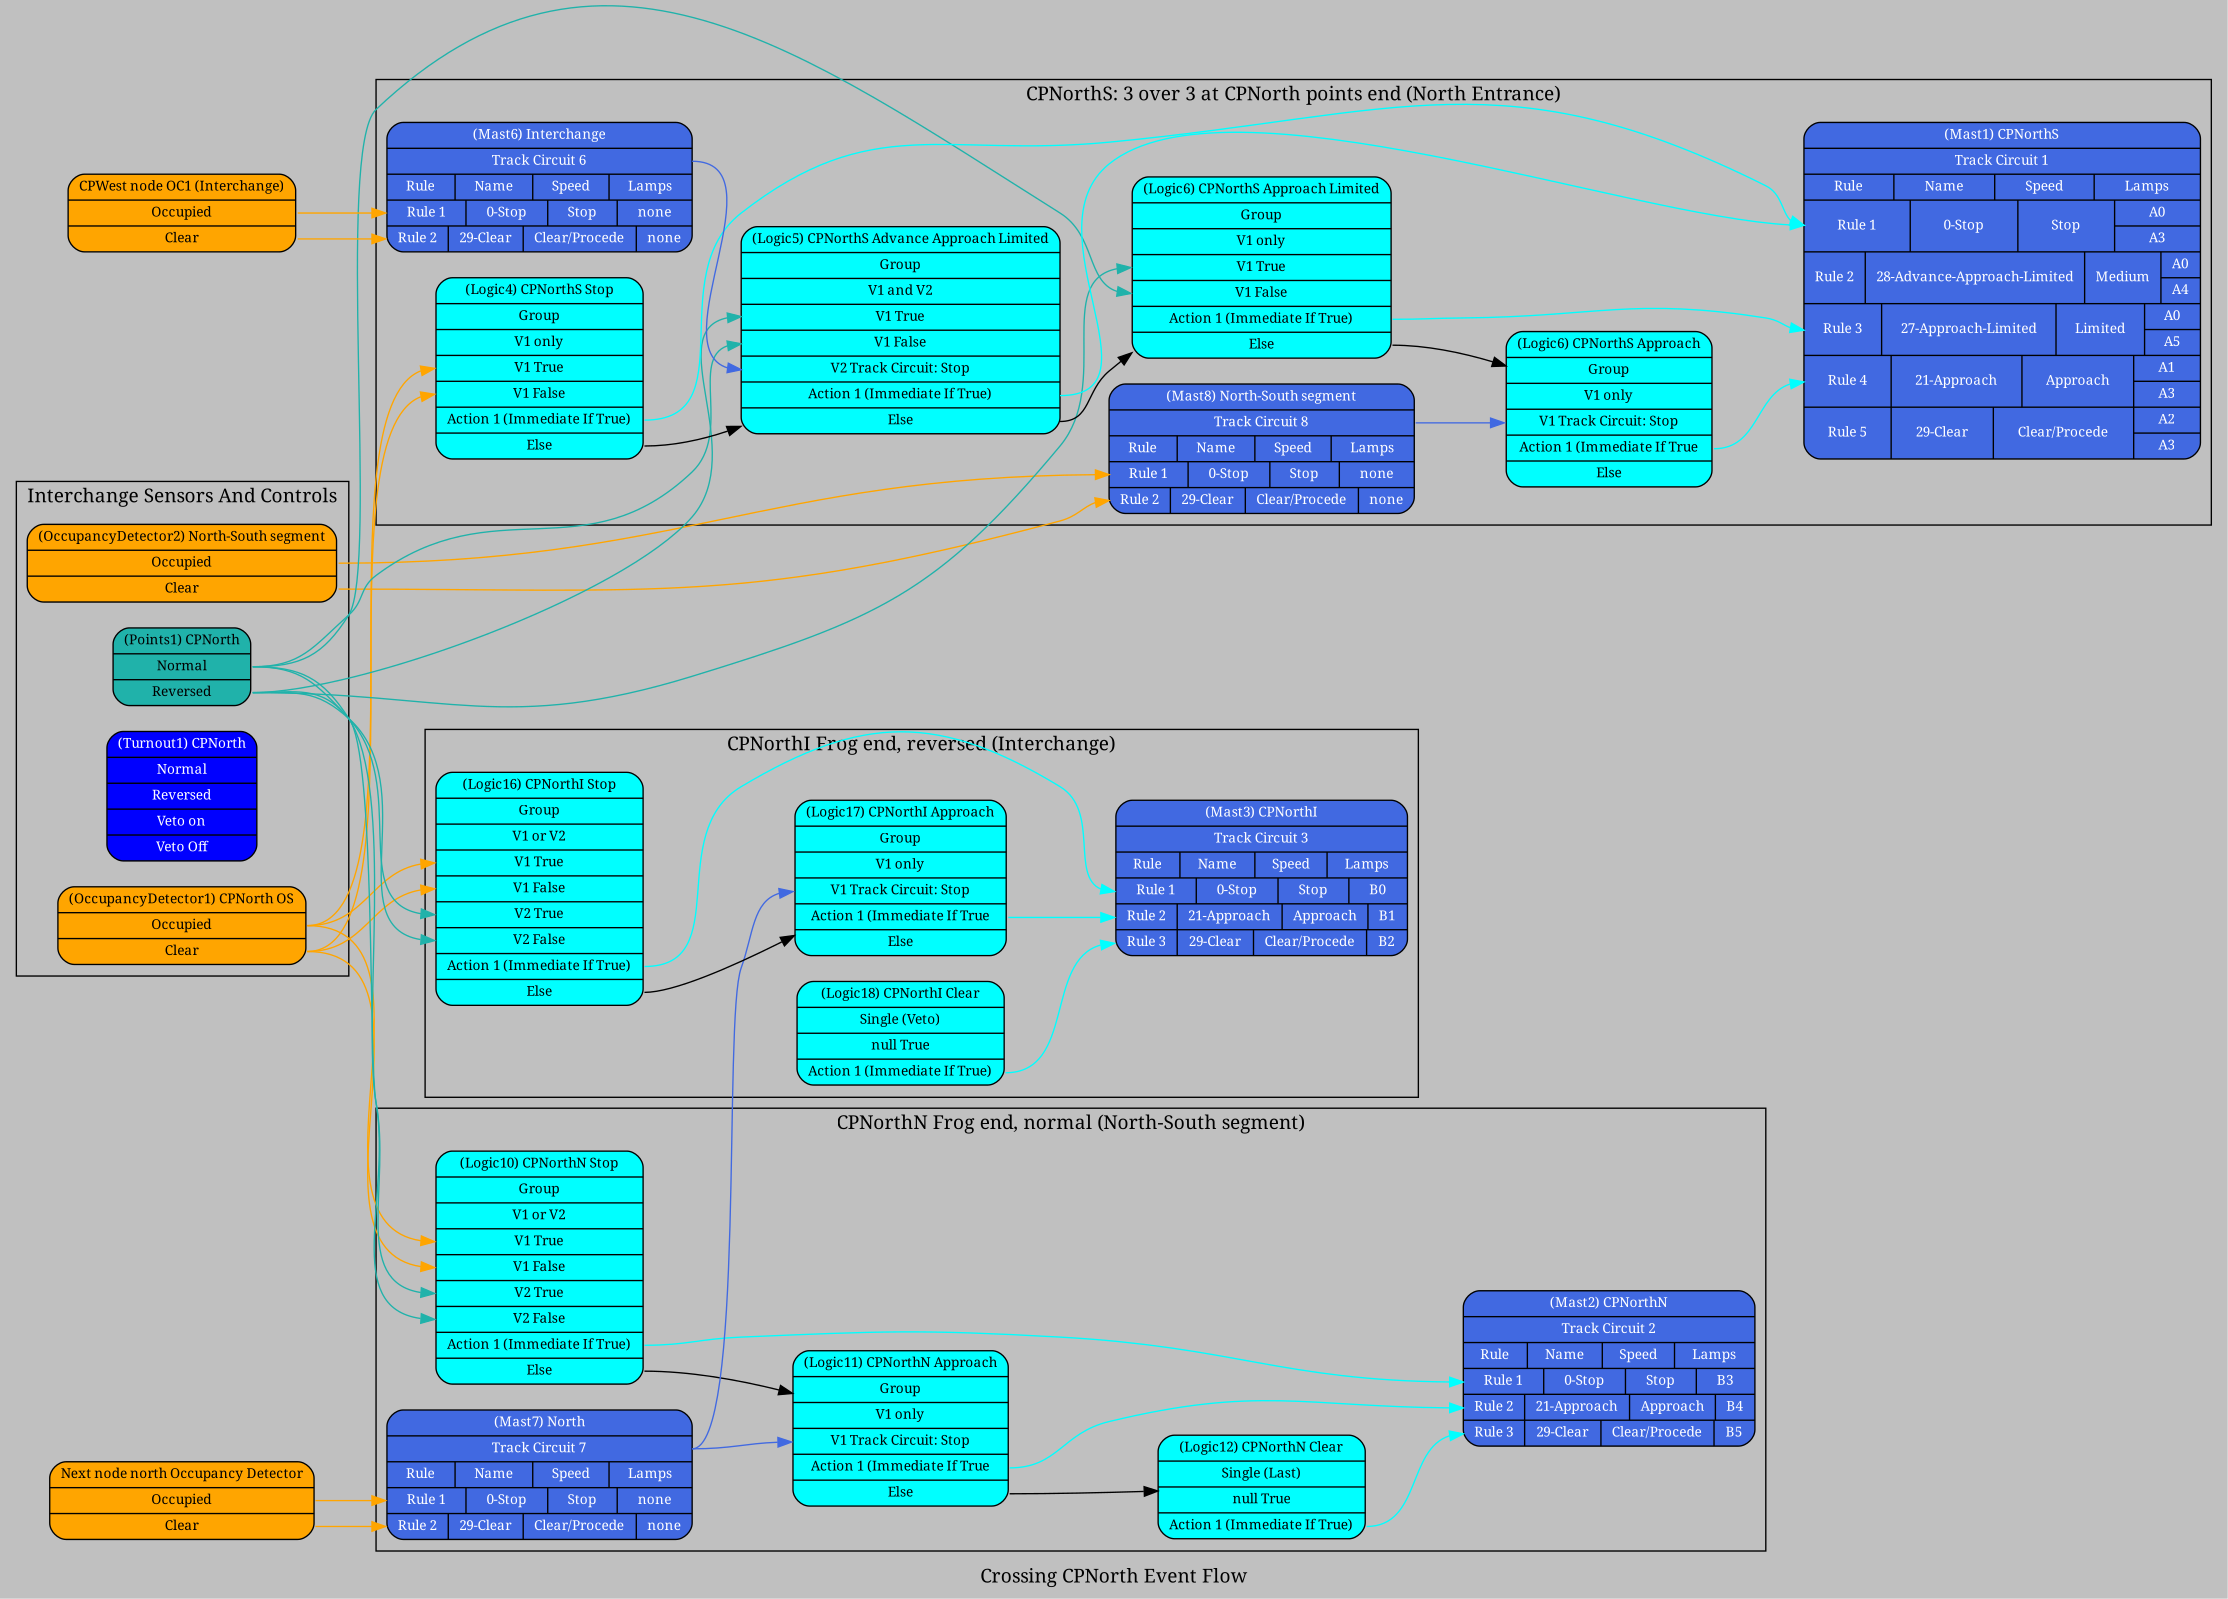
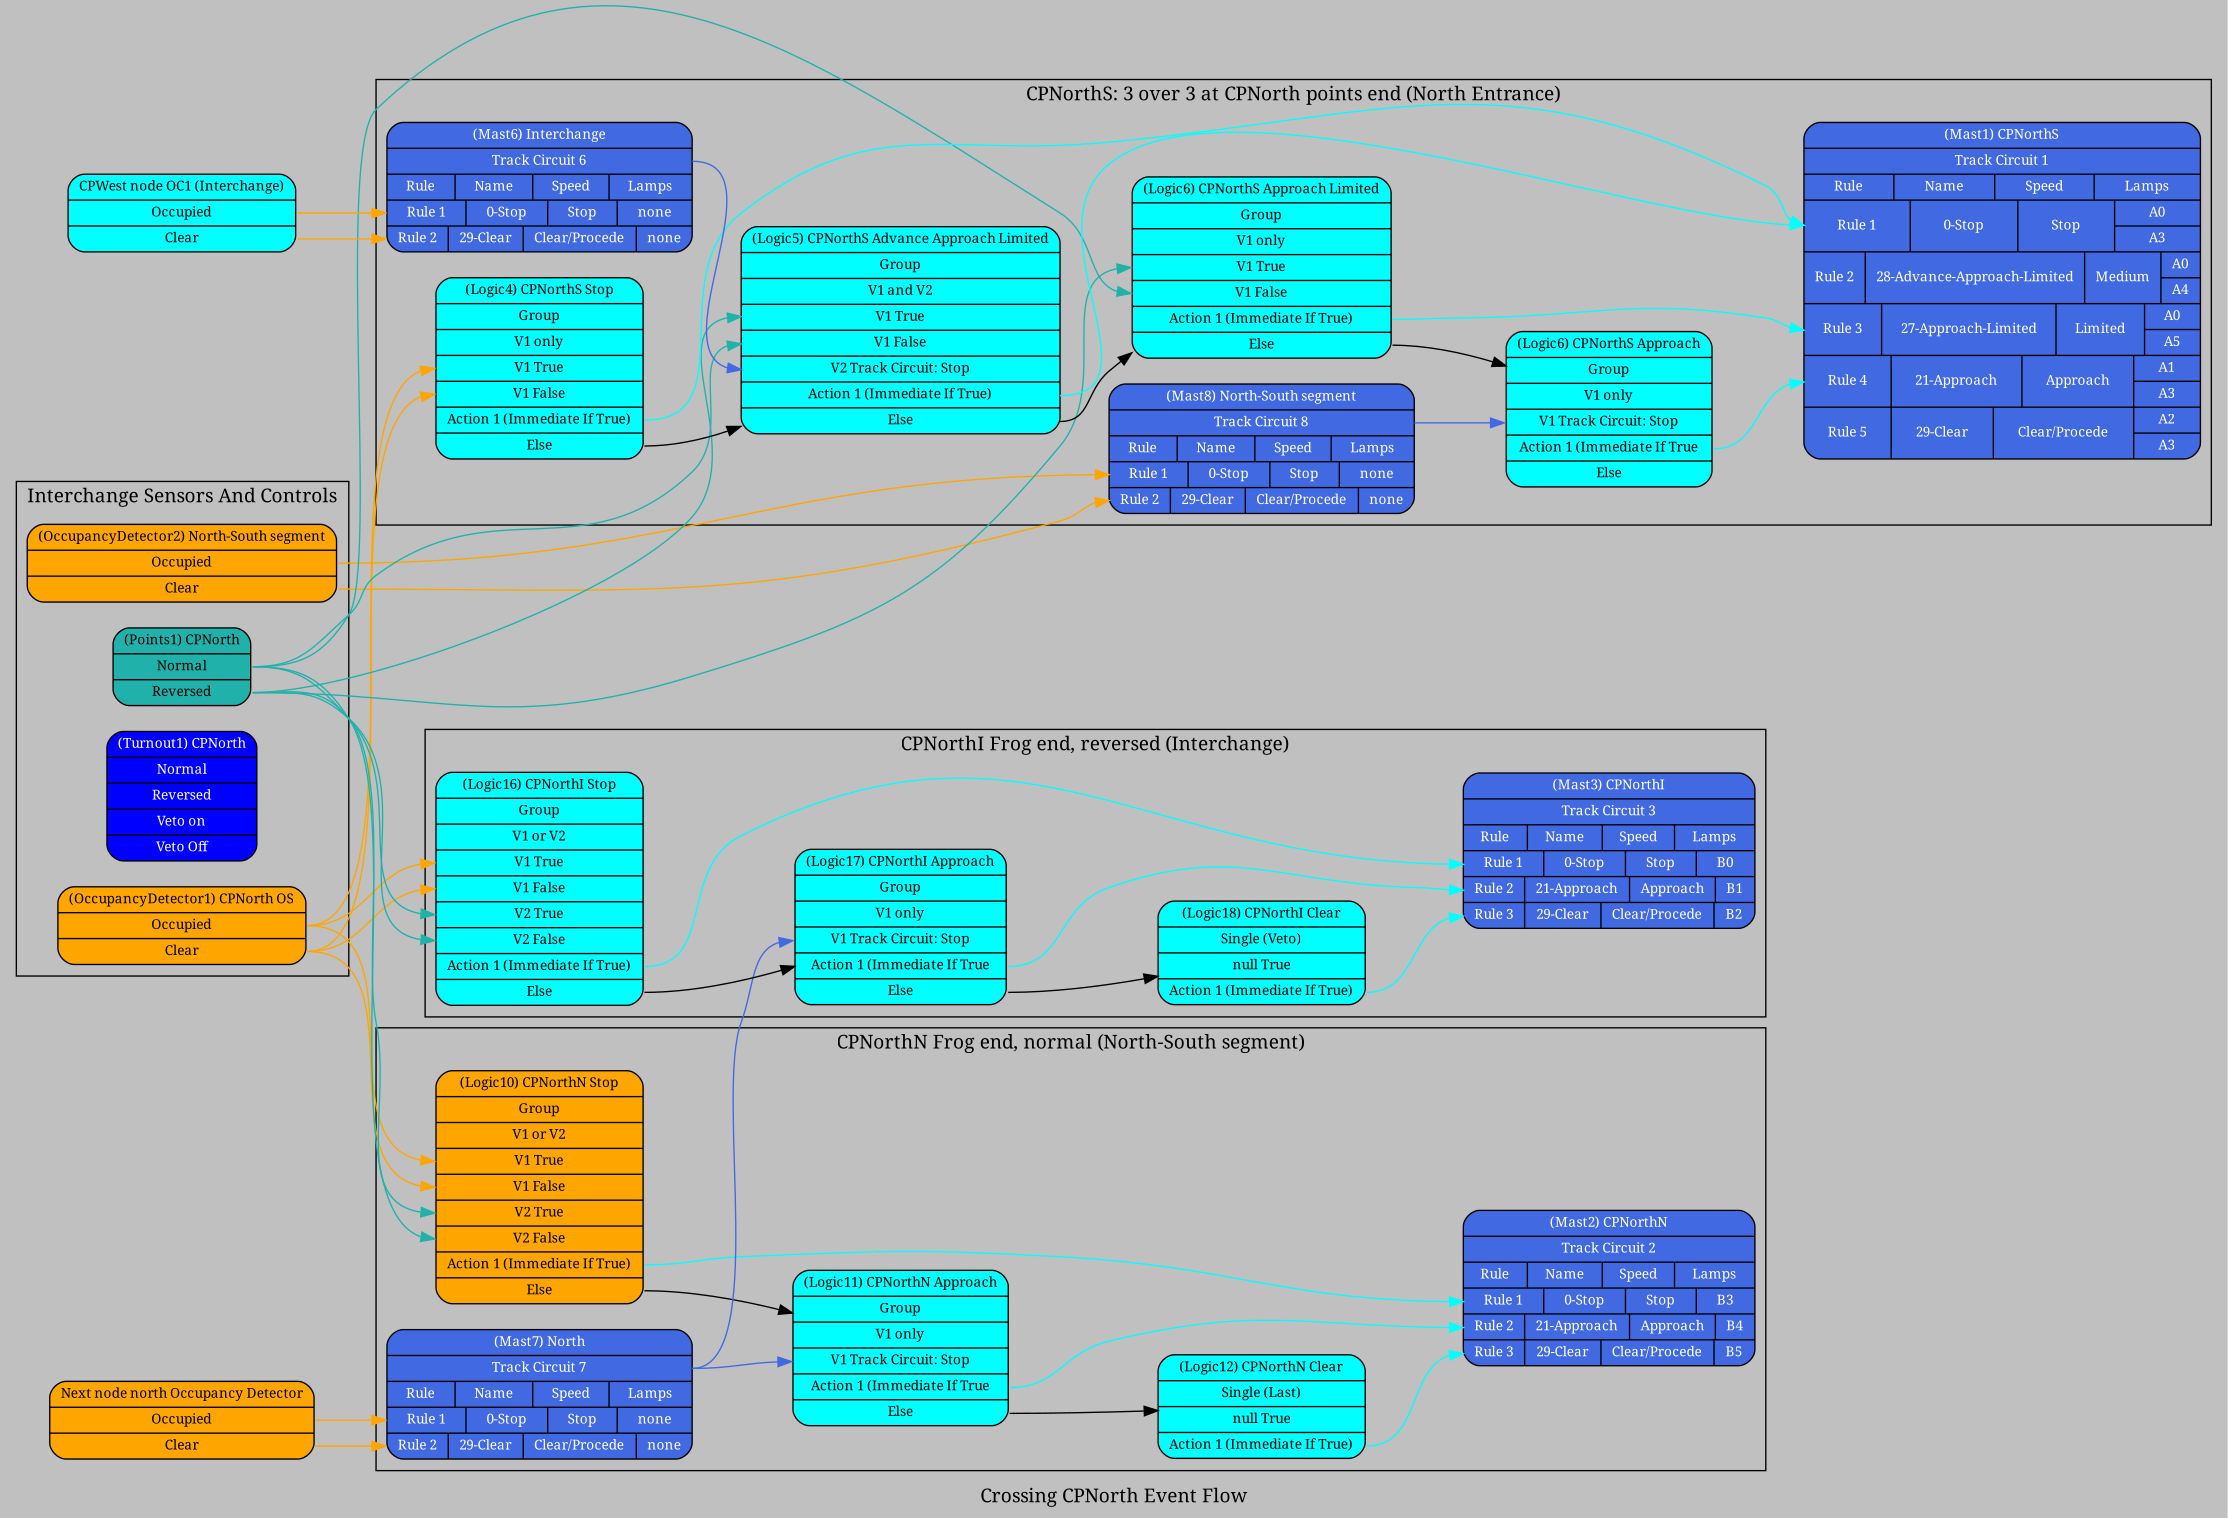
node "CPWest node OC1 (Interchange)": fillcolor orange -> cyan
edge "(Logic17) CPNorthI Approach" -> "(Logic18) CPNorthI Clear": added
node "(Logic10) CPNorthN Stop": fillcolor cyan -> orange
